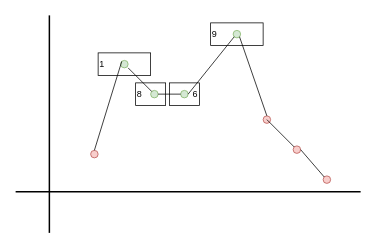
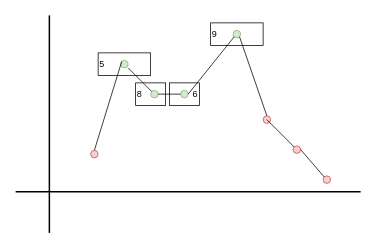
node "1": label "1" -> "5"
